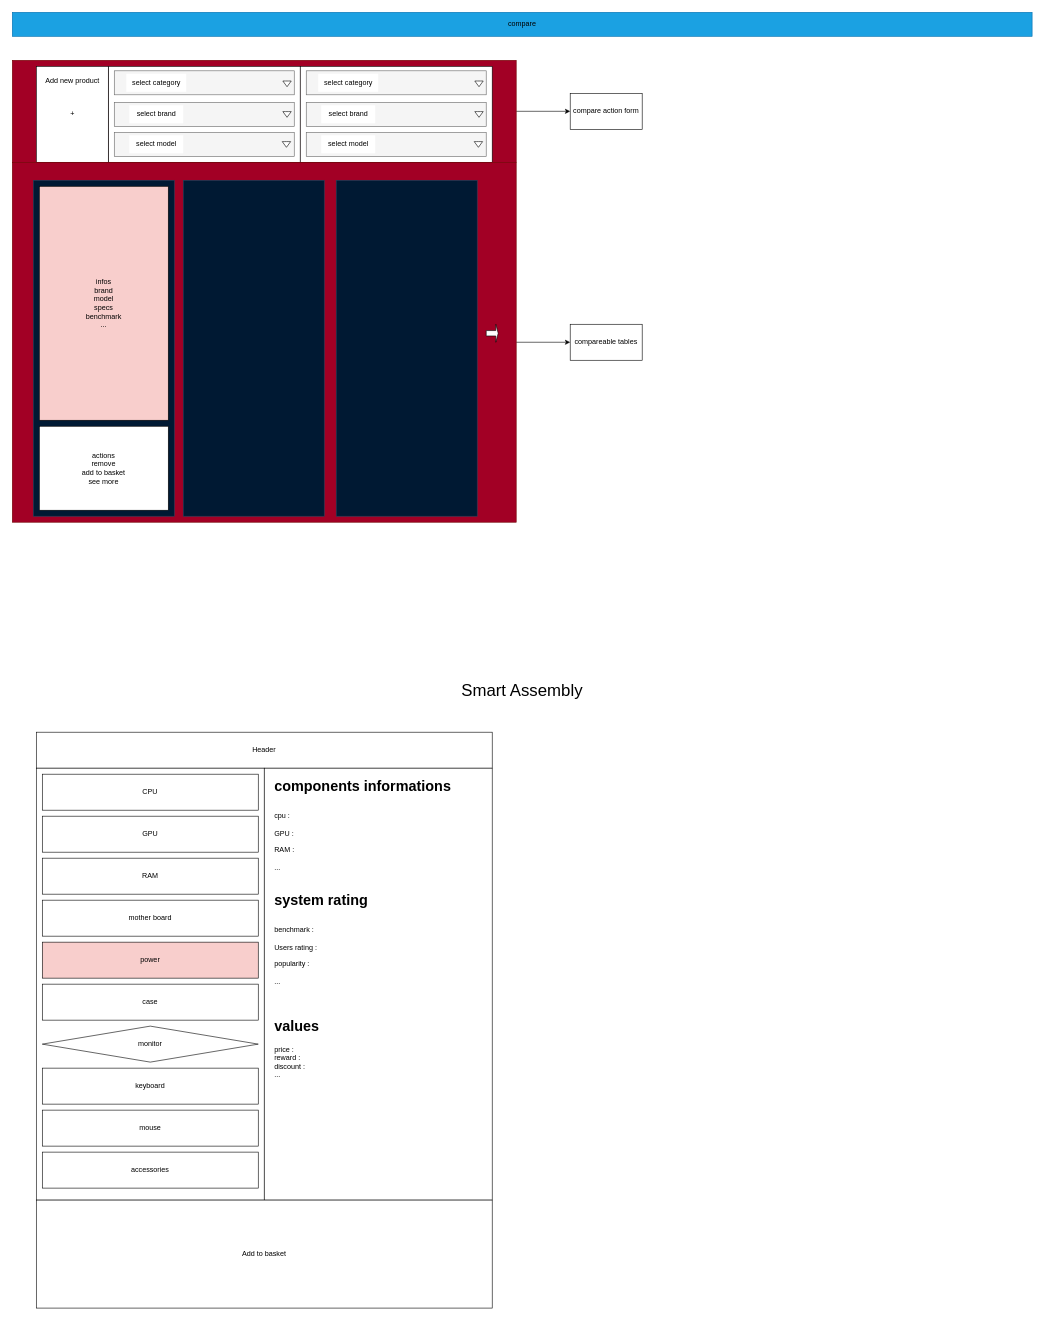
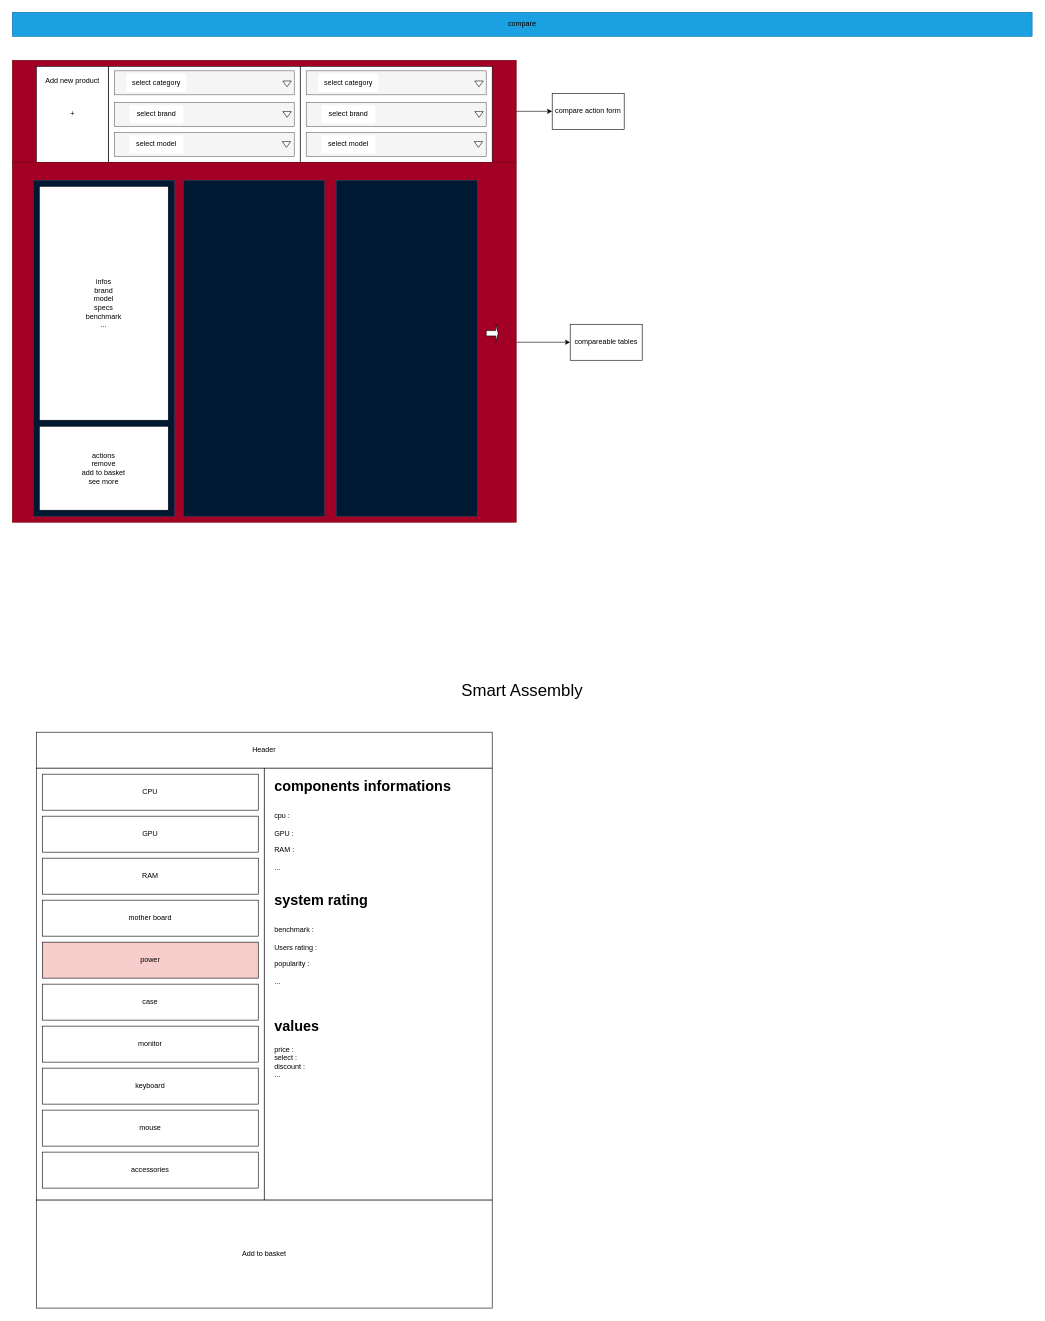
node "compare action form": moved (606, 111) -> (588, 111)
node "infos brand model specs benchmark ...": fillcolor #f8cecc -> #ffffff
node "values price : reward : discount : ...": label "values price : reward : discount : ..." -> "values price : select : discount : ..."
node "monitor": shape diamond -> rectangle
